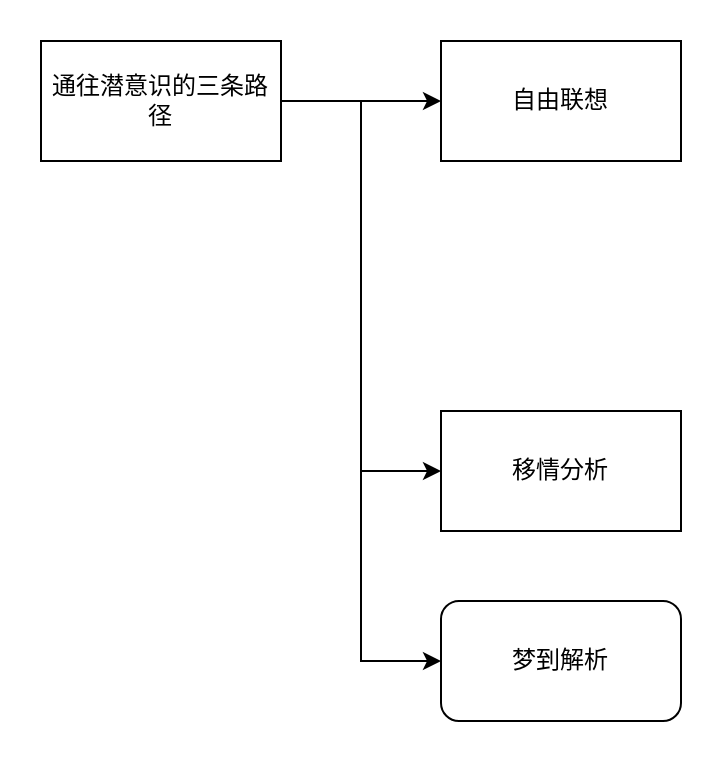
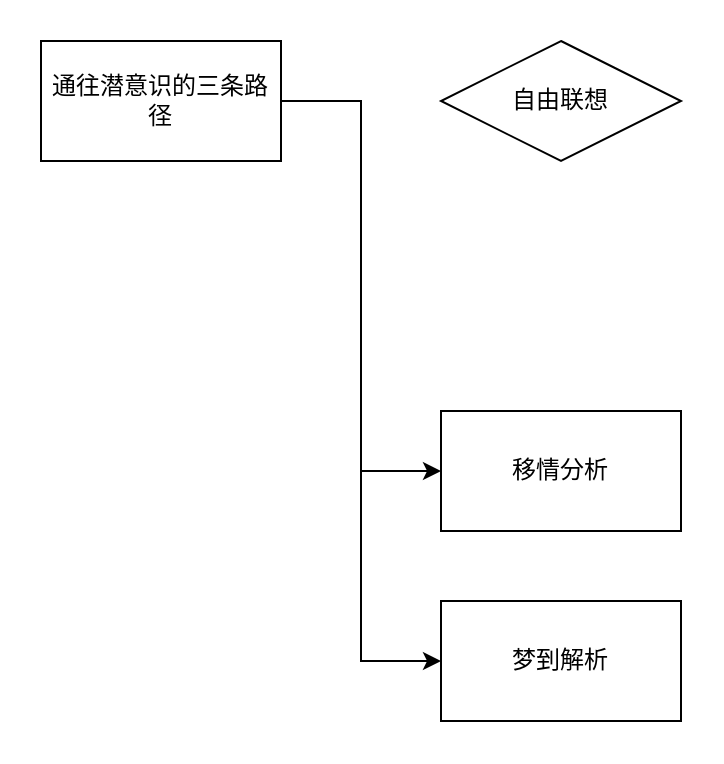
edge "通往潜意识的三条路径" -> "自由联想": removed
node "自由联想": shape rectangle -> diamond
node "梦到解析": shape rounded rectangle -> rectangle
